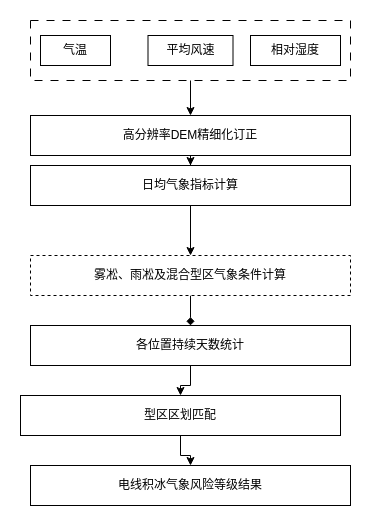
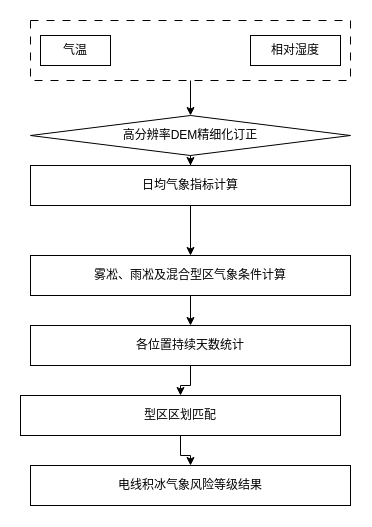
node "平均风速": removed
node "高分辨率DEM精细化订正": shape rectangle -> diamond
node "雾凇、雨凇及混合型区气象条件计算": style dashed -> solid
edge "雾凇、雨凇及混合型区气象条件计算" -> "各位置持续天数统计": arrowhead diamond -> classic
